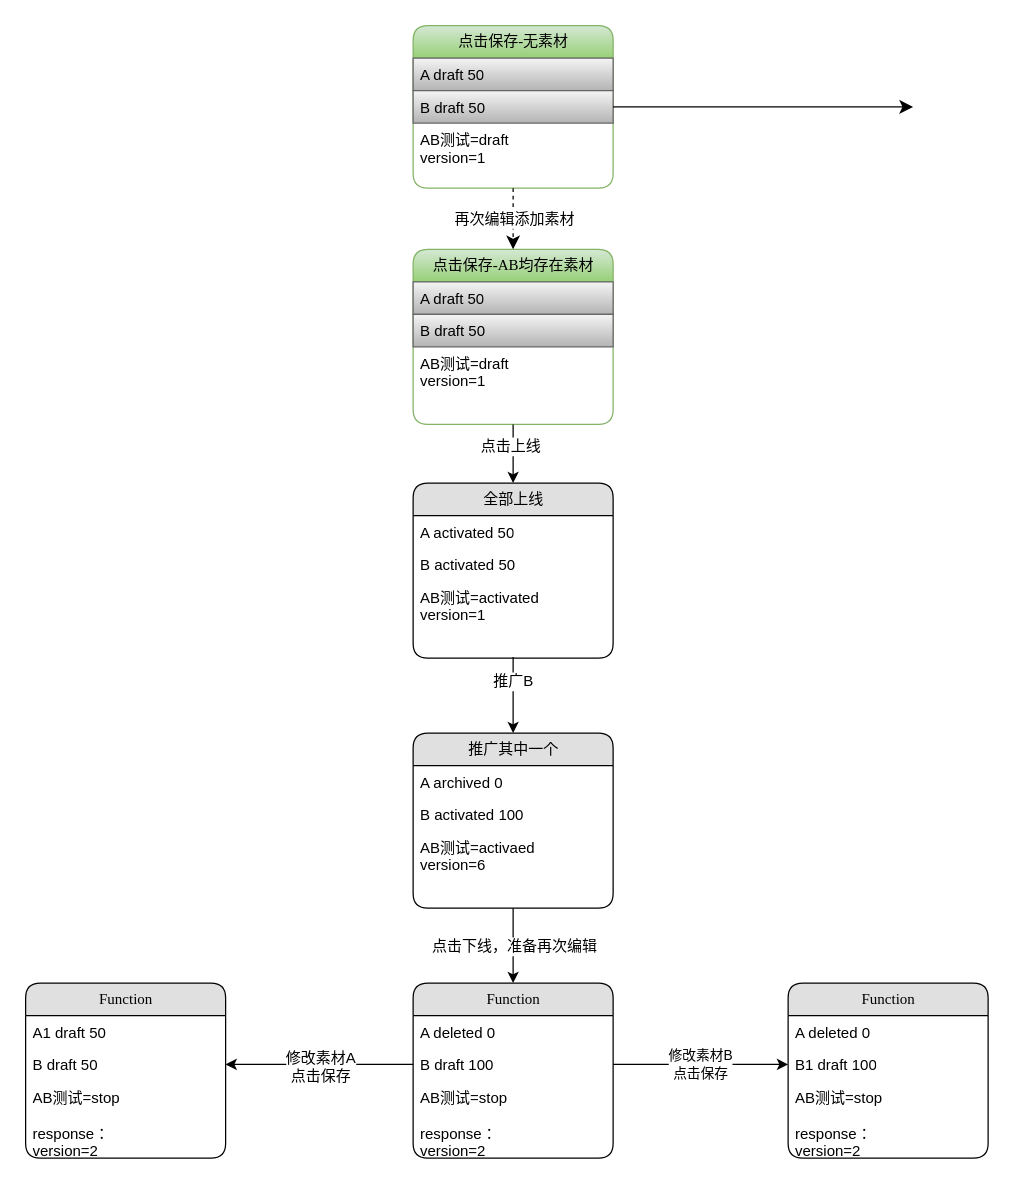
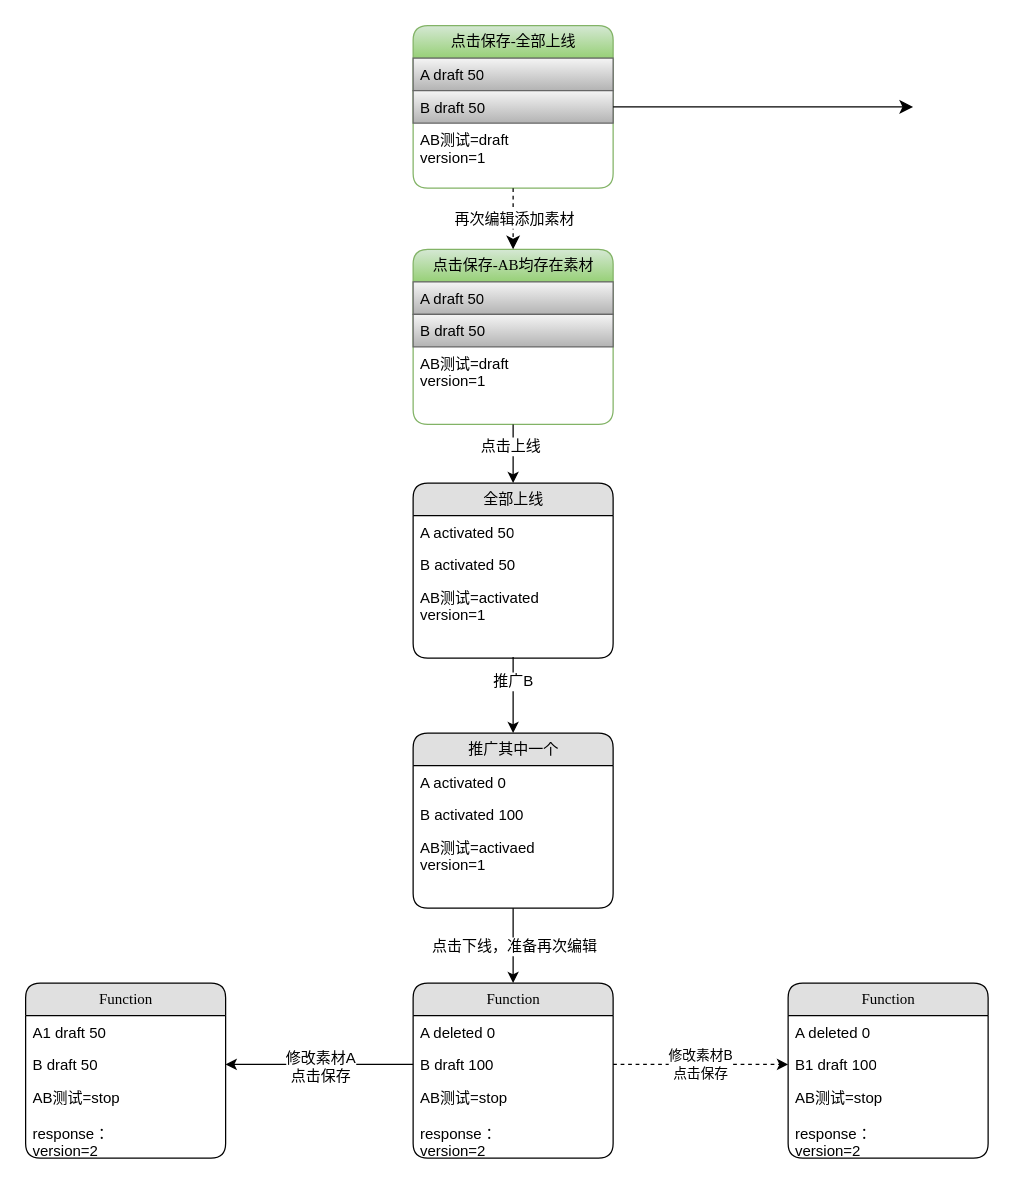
node "点击保存-无素材": label "点击保存-无素材" -> "点击保存-全部上线"
node "A archived 0": label "A archived 0" -> "A activated 0"
node "AB测试=activaed version=6": label "AB测试=activaed version=6" -> "AB测试=activaed version=1"
edge "B draft 100" -> "B1 draft 100": style solid -> dashed
